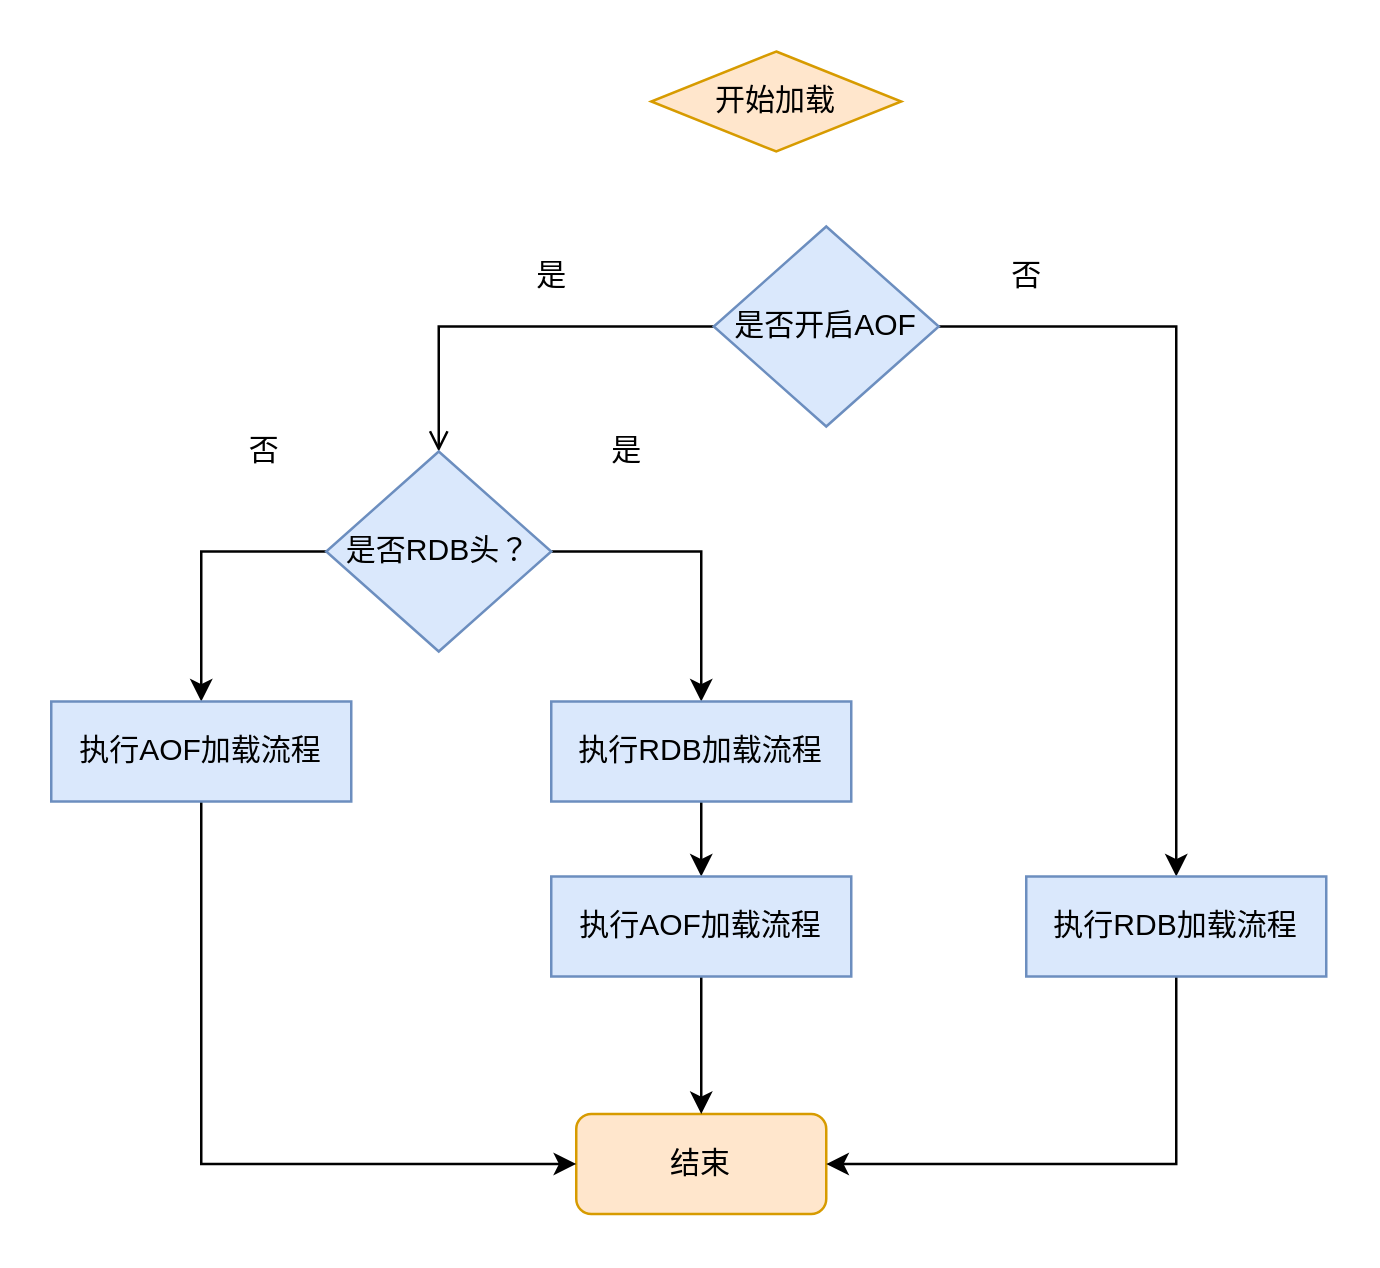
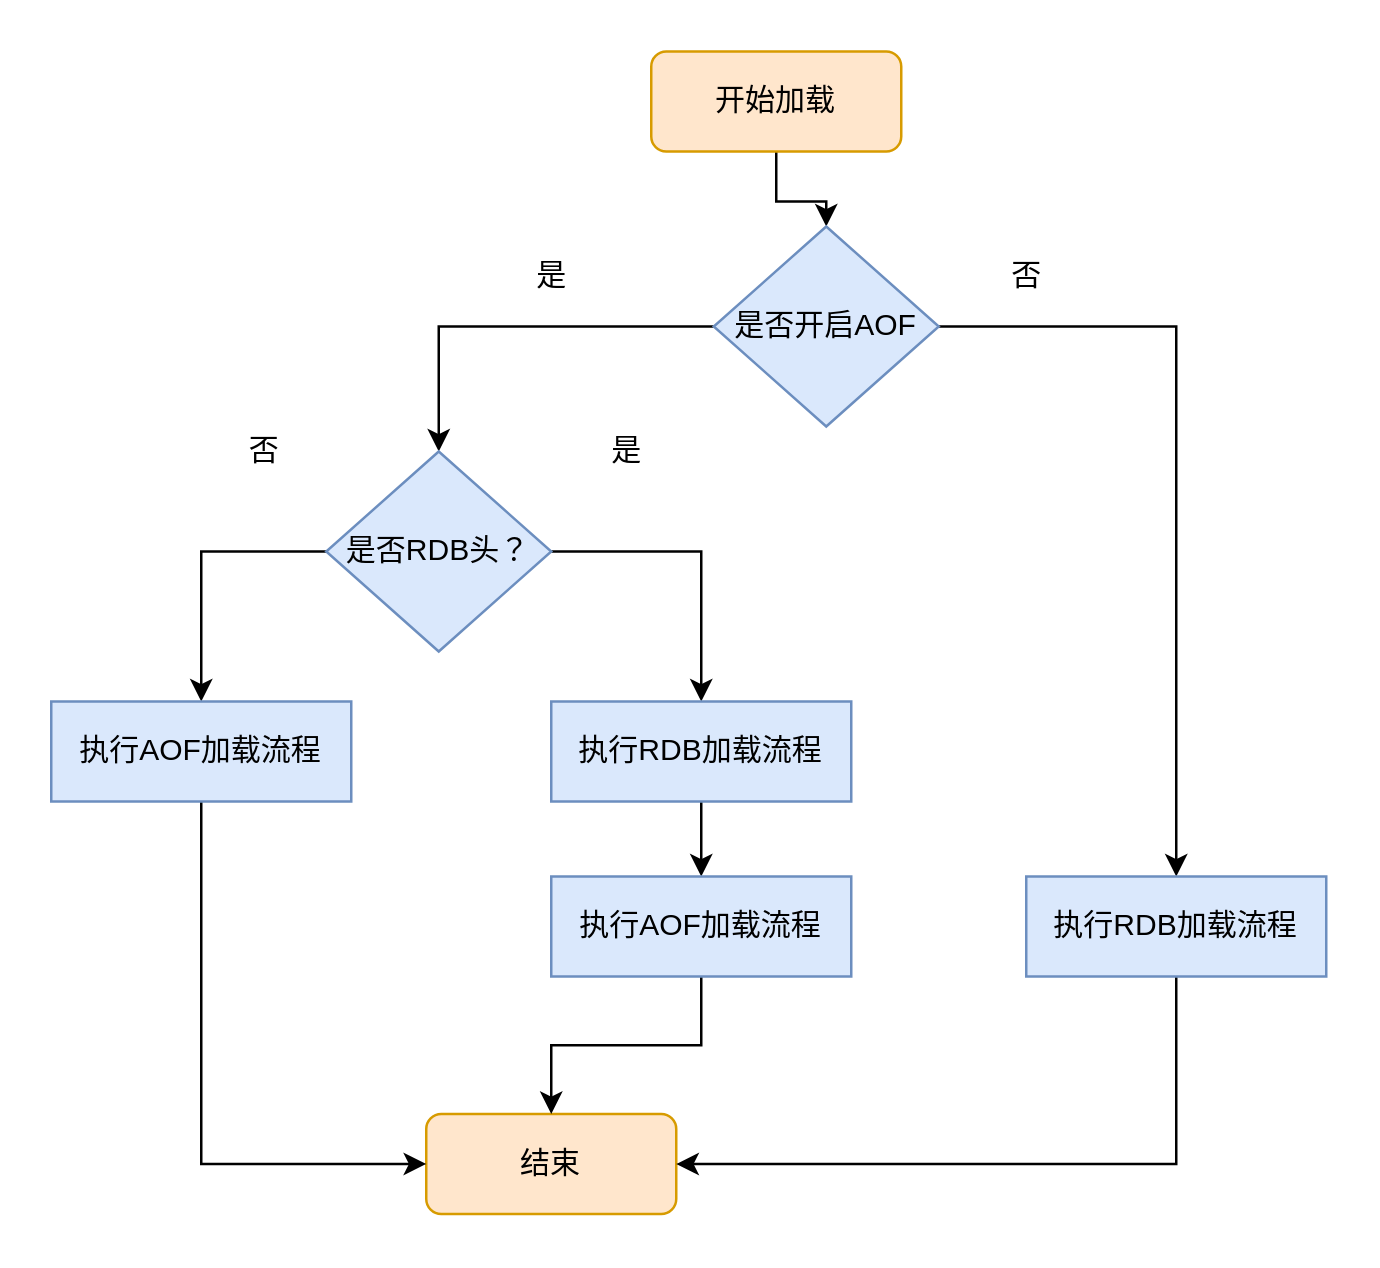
node "开始加载": shape diamond -> rounded rectangle
edge "开始加载" -> "是否开启AOF": added
edge "是否开启AOF" -> "是否RDB头？": arrowhead open -> classic
node "结束": moved (701, 1164) -> (551, 1164)
